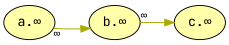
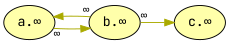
edge "b.∞" -> "a.∞": added
